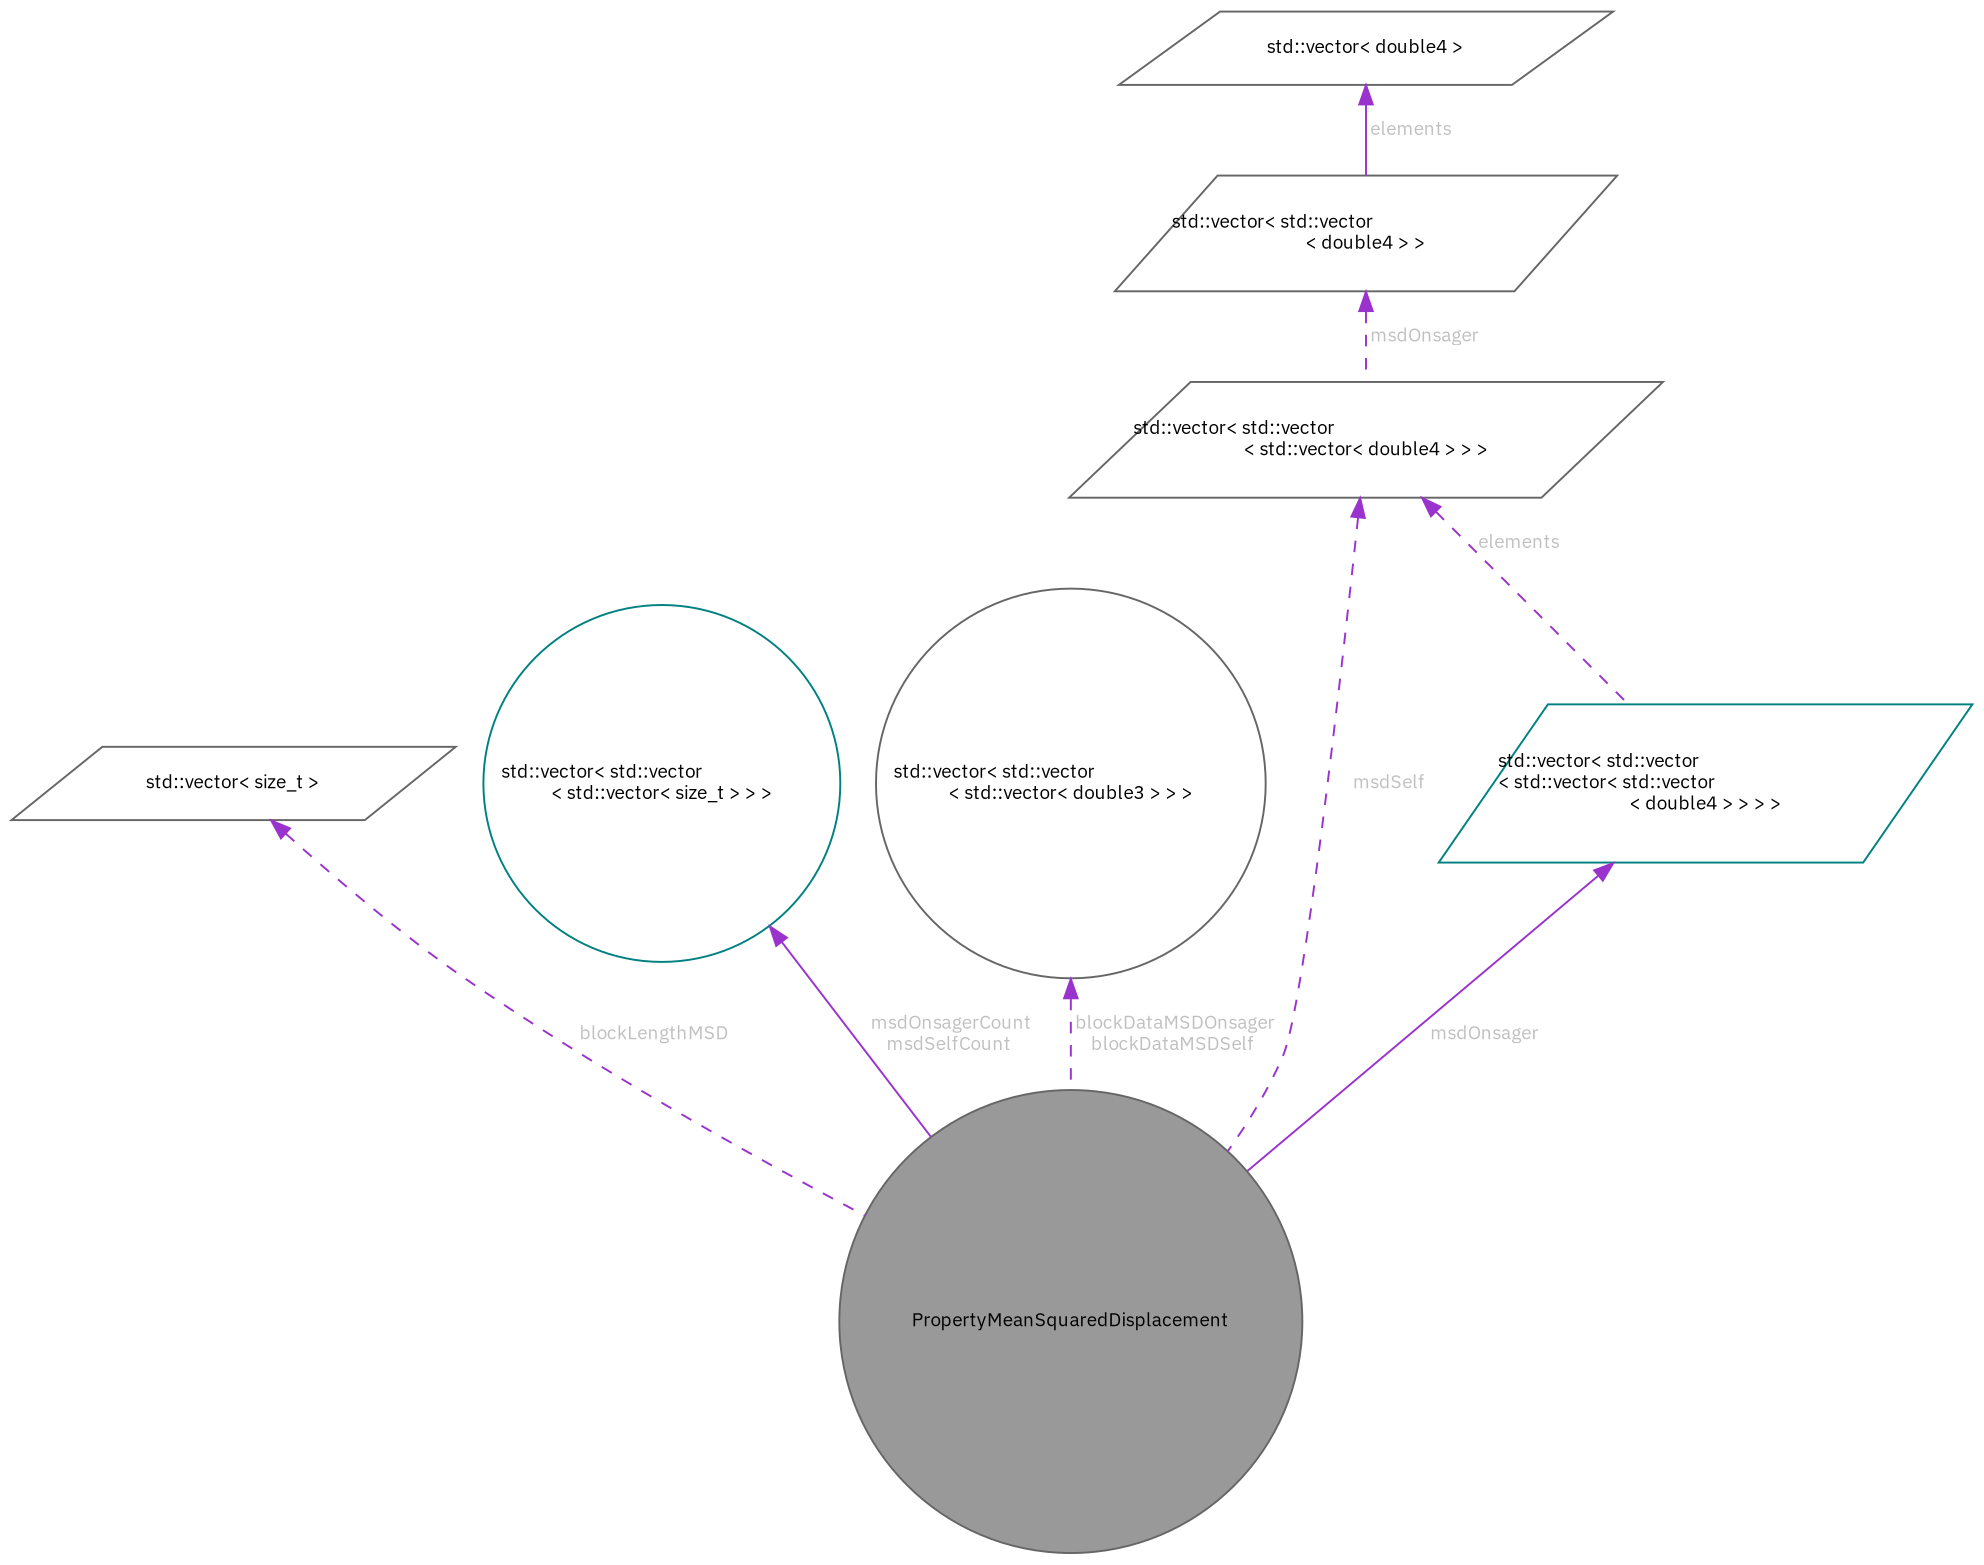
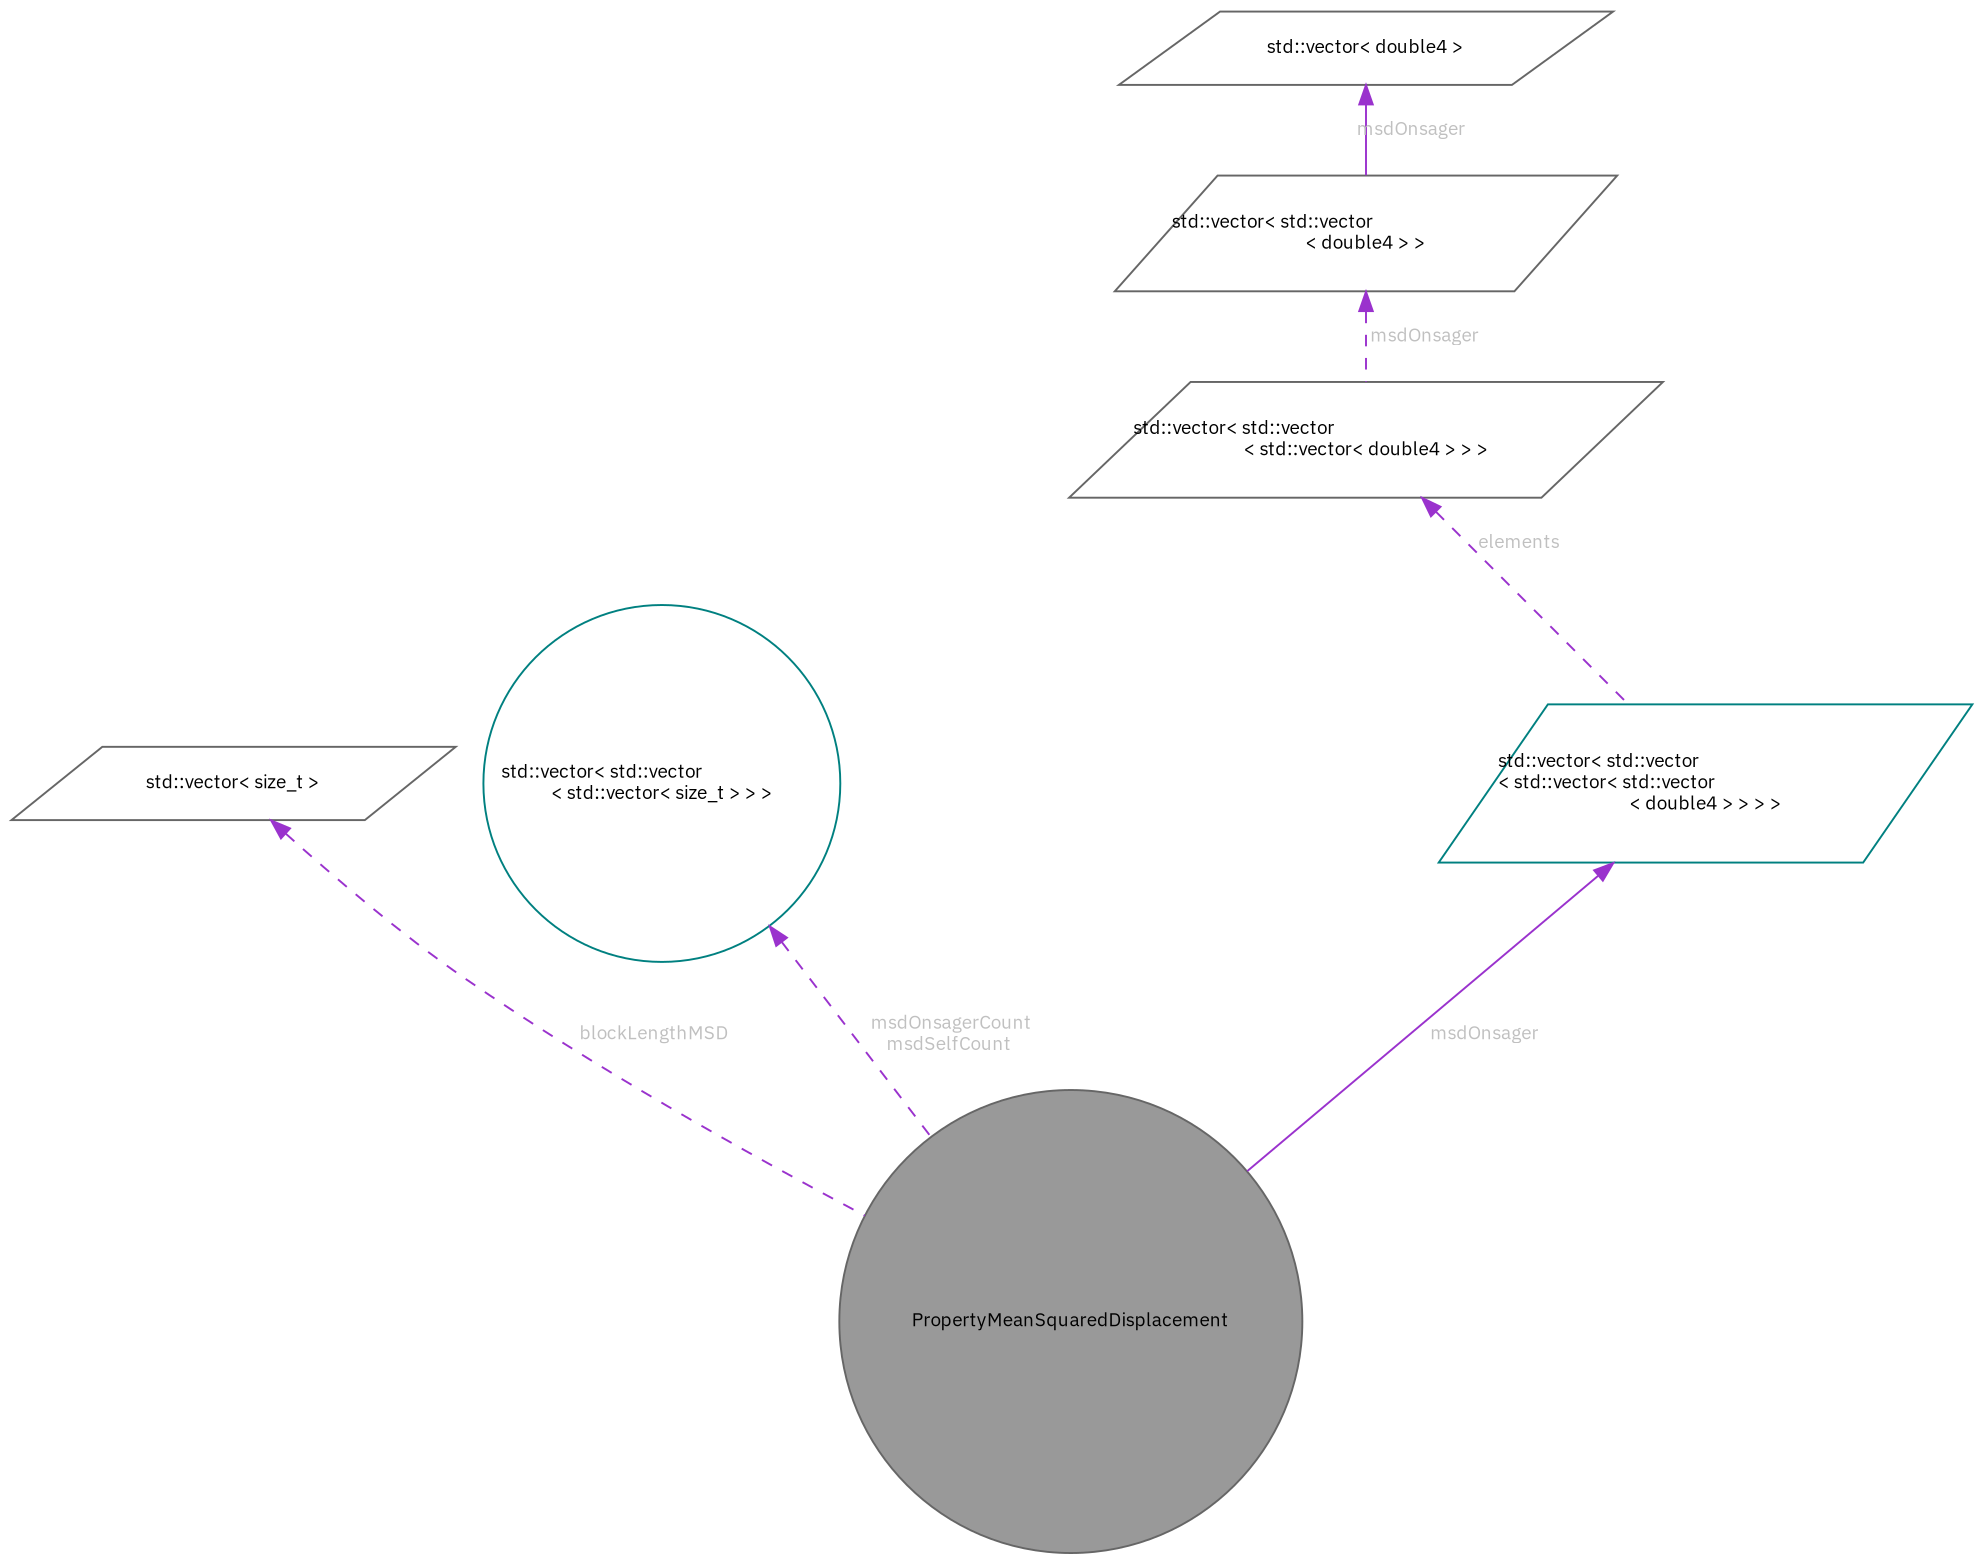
edge "std::vector< std::vector < double4 > >" -> "std::vector< double4 >": label " elements" -> " msdOnsager"
node "std::vector< std::vector < std::vector< double3 > > >": removed
edge "PropertyMeanSquaredDisplacement" -> "std::vector< std::vector < std::vector< double4 > > >": removed, label "msdSelf"
edge "PropertyMeanSquaredDisplacement" -> "std::vector< std::vector < std::vector< size_t > > >": style solid -> dashed
